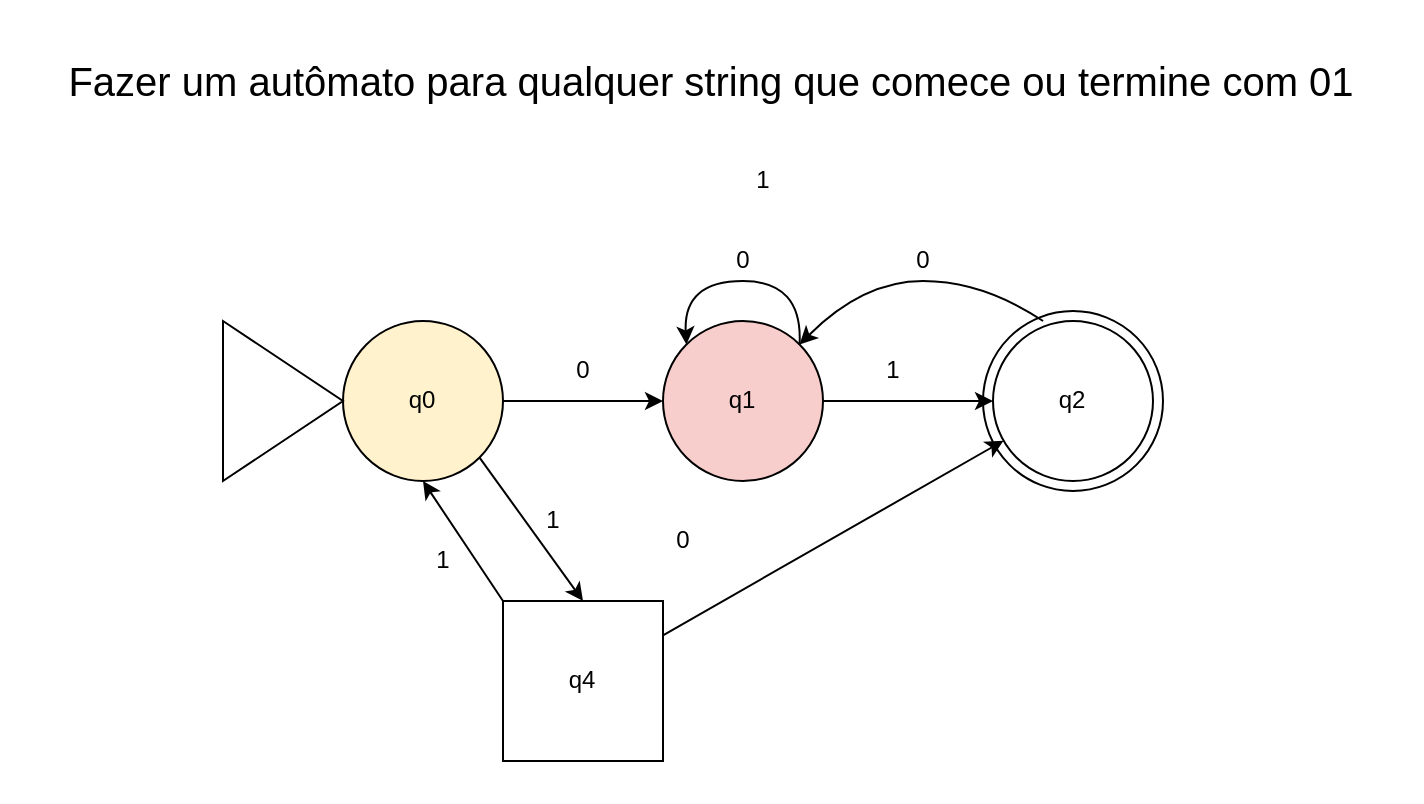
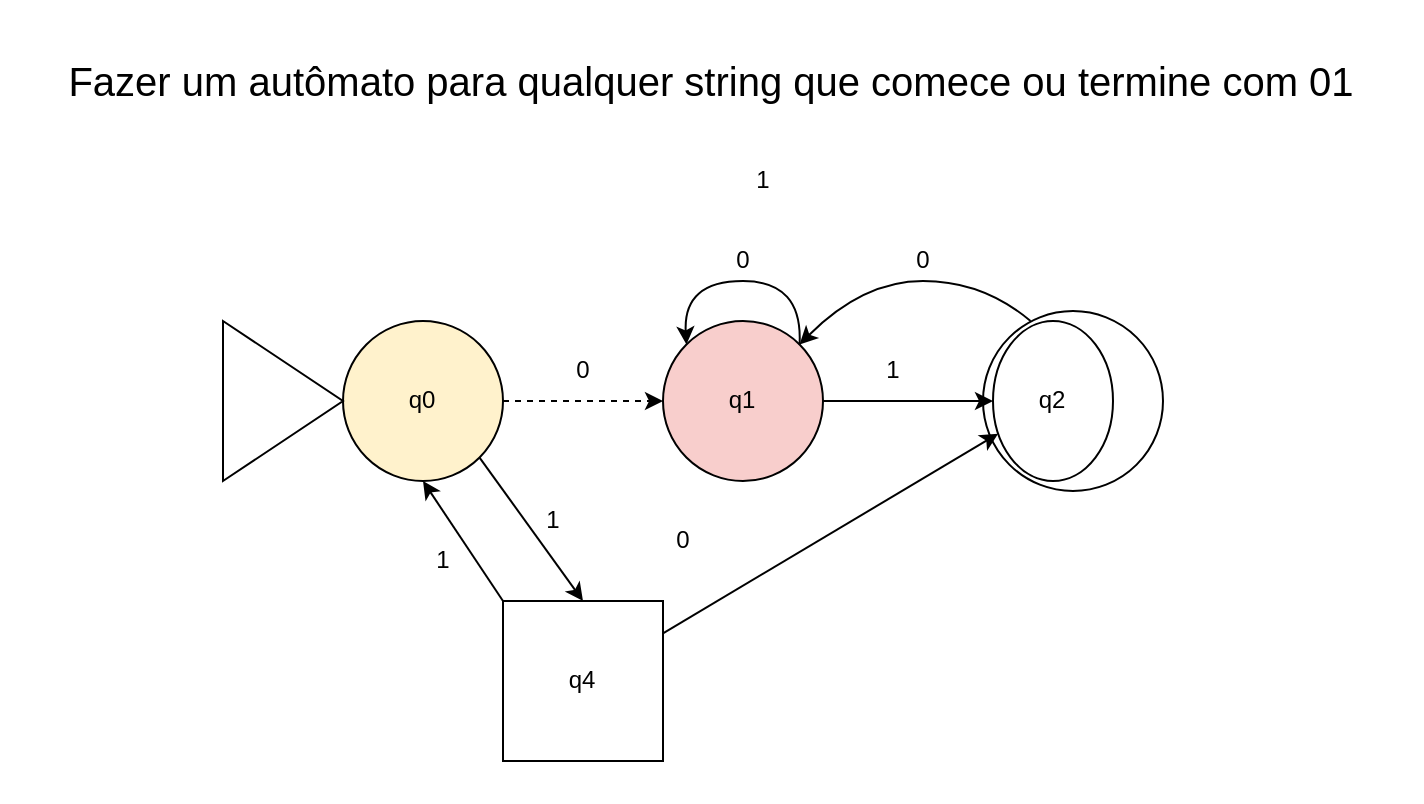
edge "q0" -> "q1": style solid -> dashed
node "q2": size 160x160 -> 120x160
